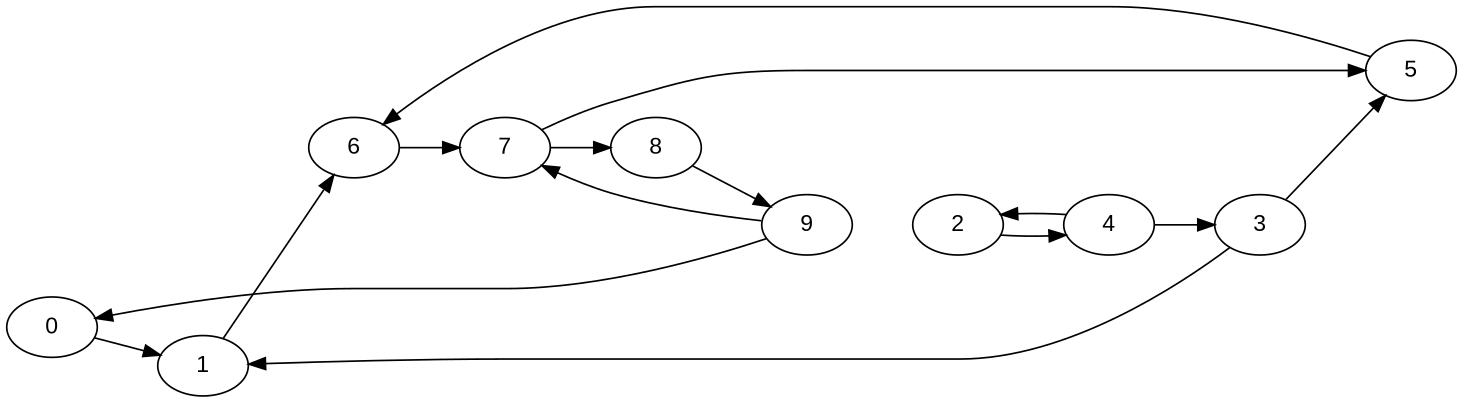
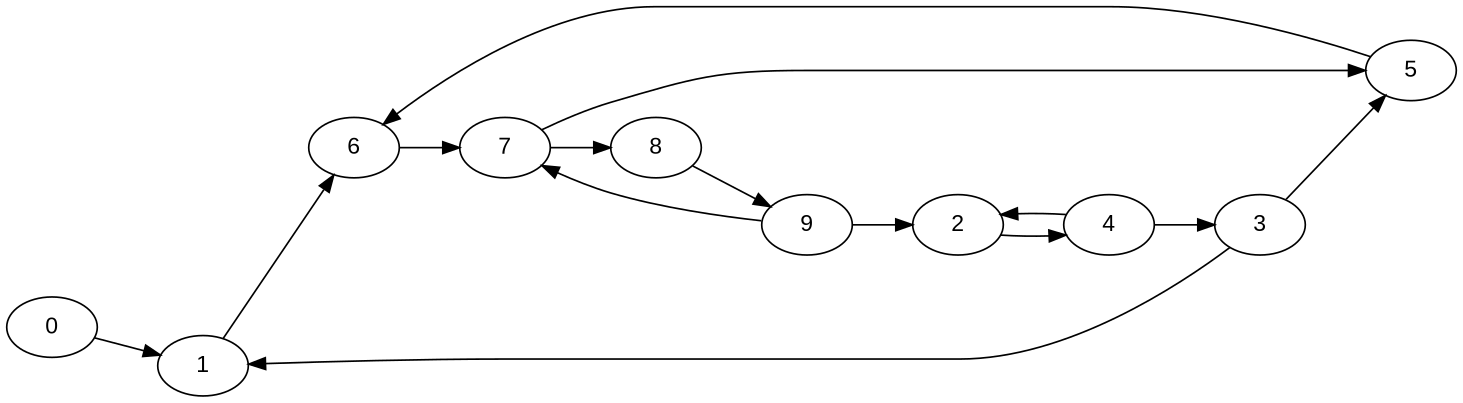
edge "9" -> "0": now "9" -> "2"
